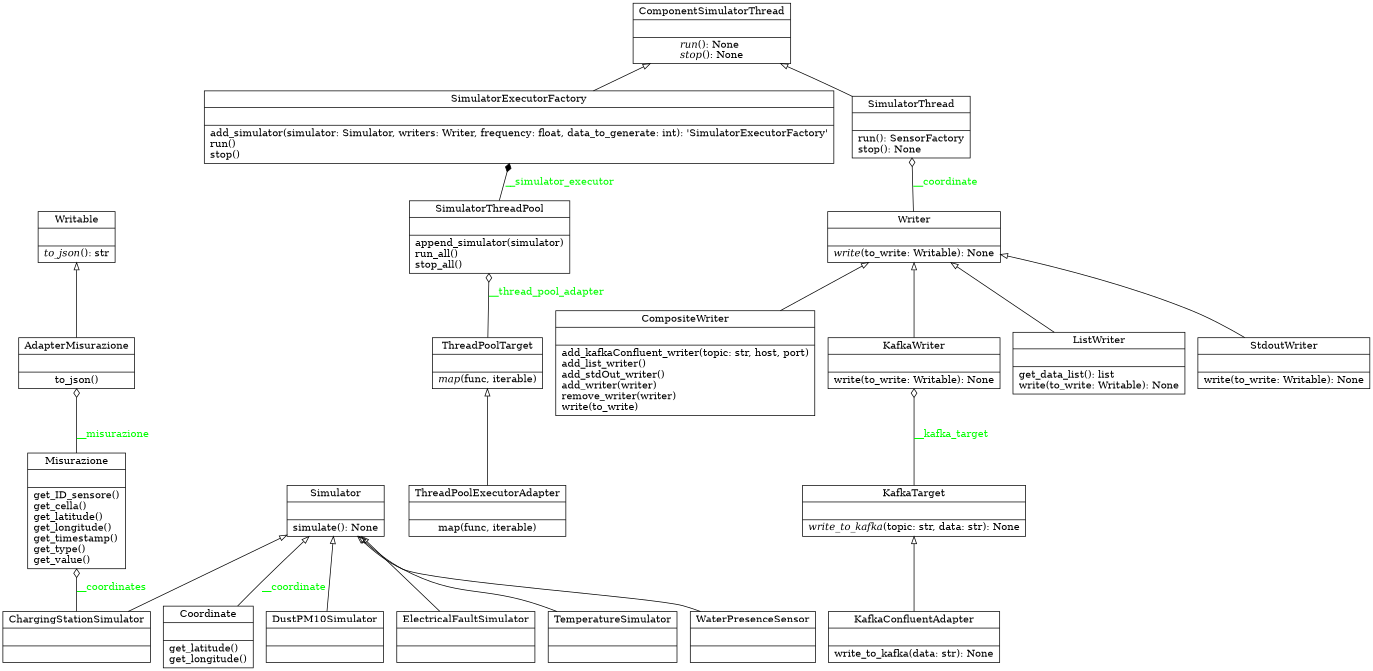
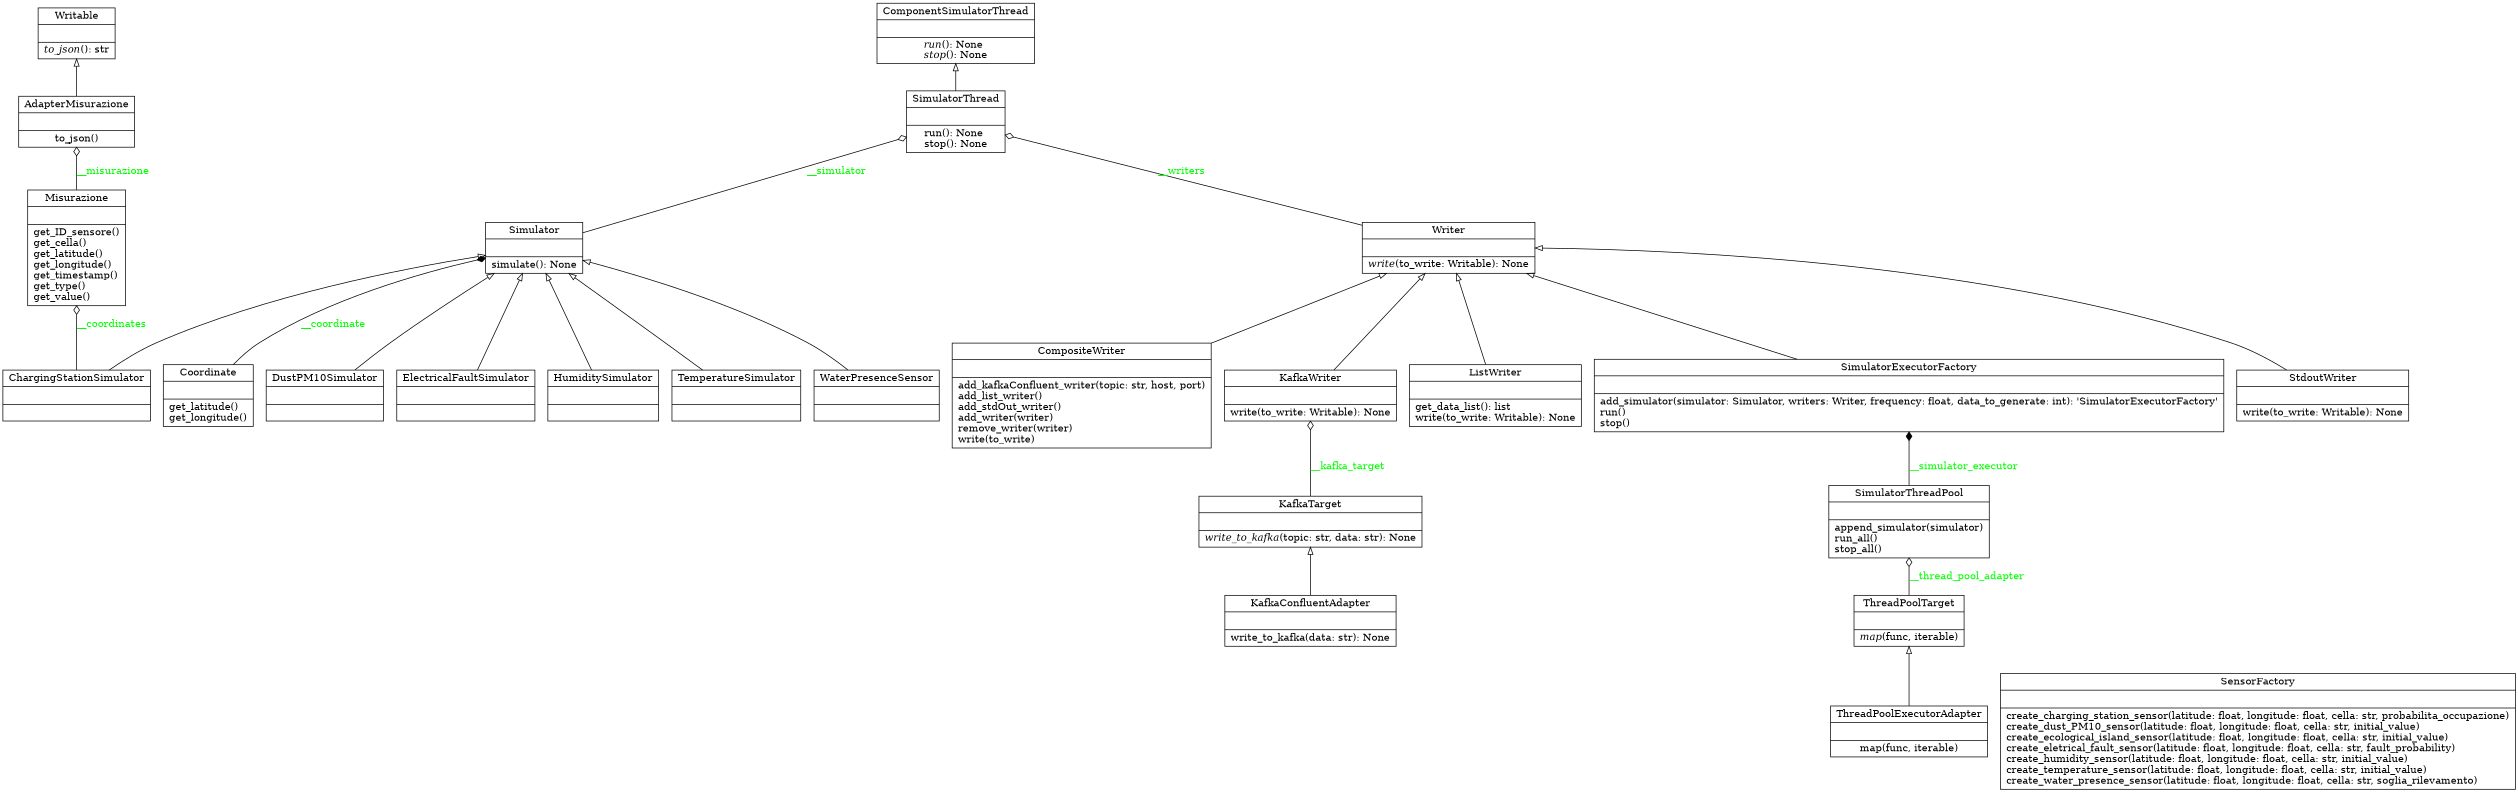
edge "SimulatorExecutorFactory" -> "ComponentSimulatorThread": now "SimulatorExecutorFactory" -> "Writer"
node "SimulatorThread": text "run(): SensorFactory" -> "run(): None"
edge "Writer" -> "SimulatorThread": label "__coordinate" -> "__writers"
edge "Simulator" -> "SimulatorThread": added, label "__simulator"
node "HumiditySimulator": added
edge "Coordinate" -> "Simulator": arrowhead empty -> diamond
node "SensorFactory": added
